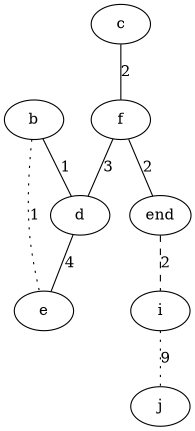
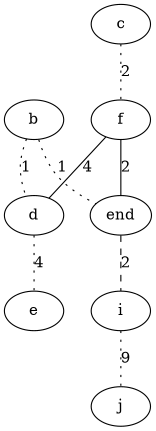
edge "c" -- "f": style solid -> dotted
edge "b" -- "d": style solid -> dotted
edge "f" -- "d": label "3" -> "4"
edge "b" -- "e": now "b" -- "end"
edge "d" -- "e": style solid -> dotted
